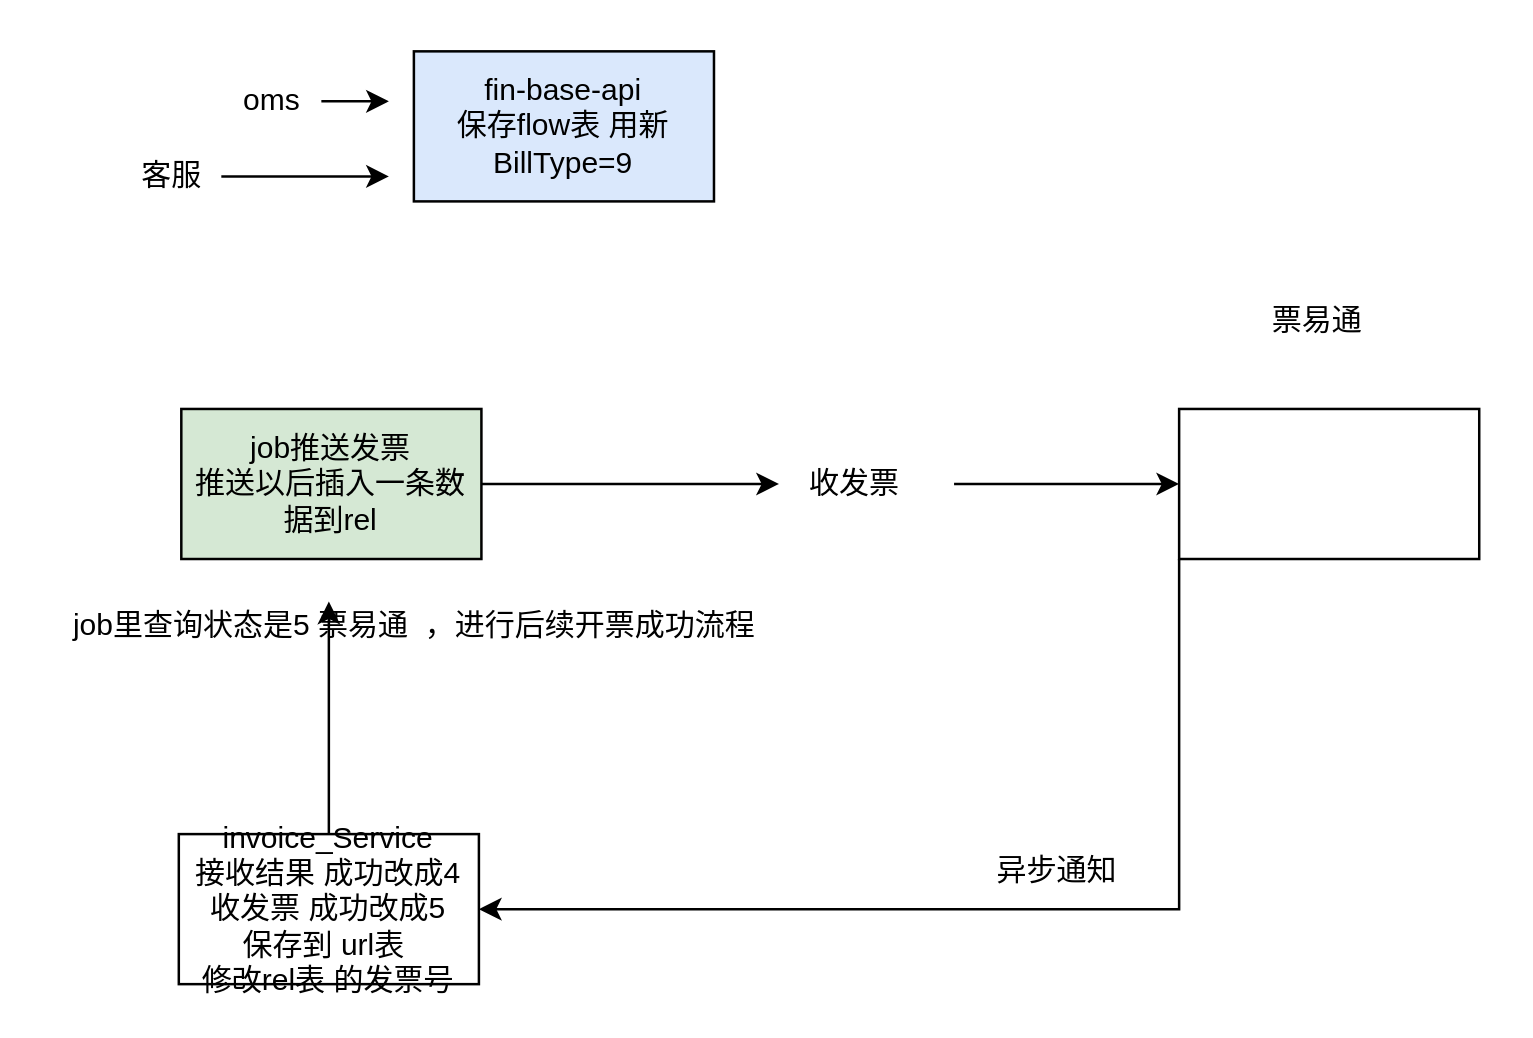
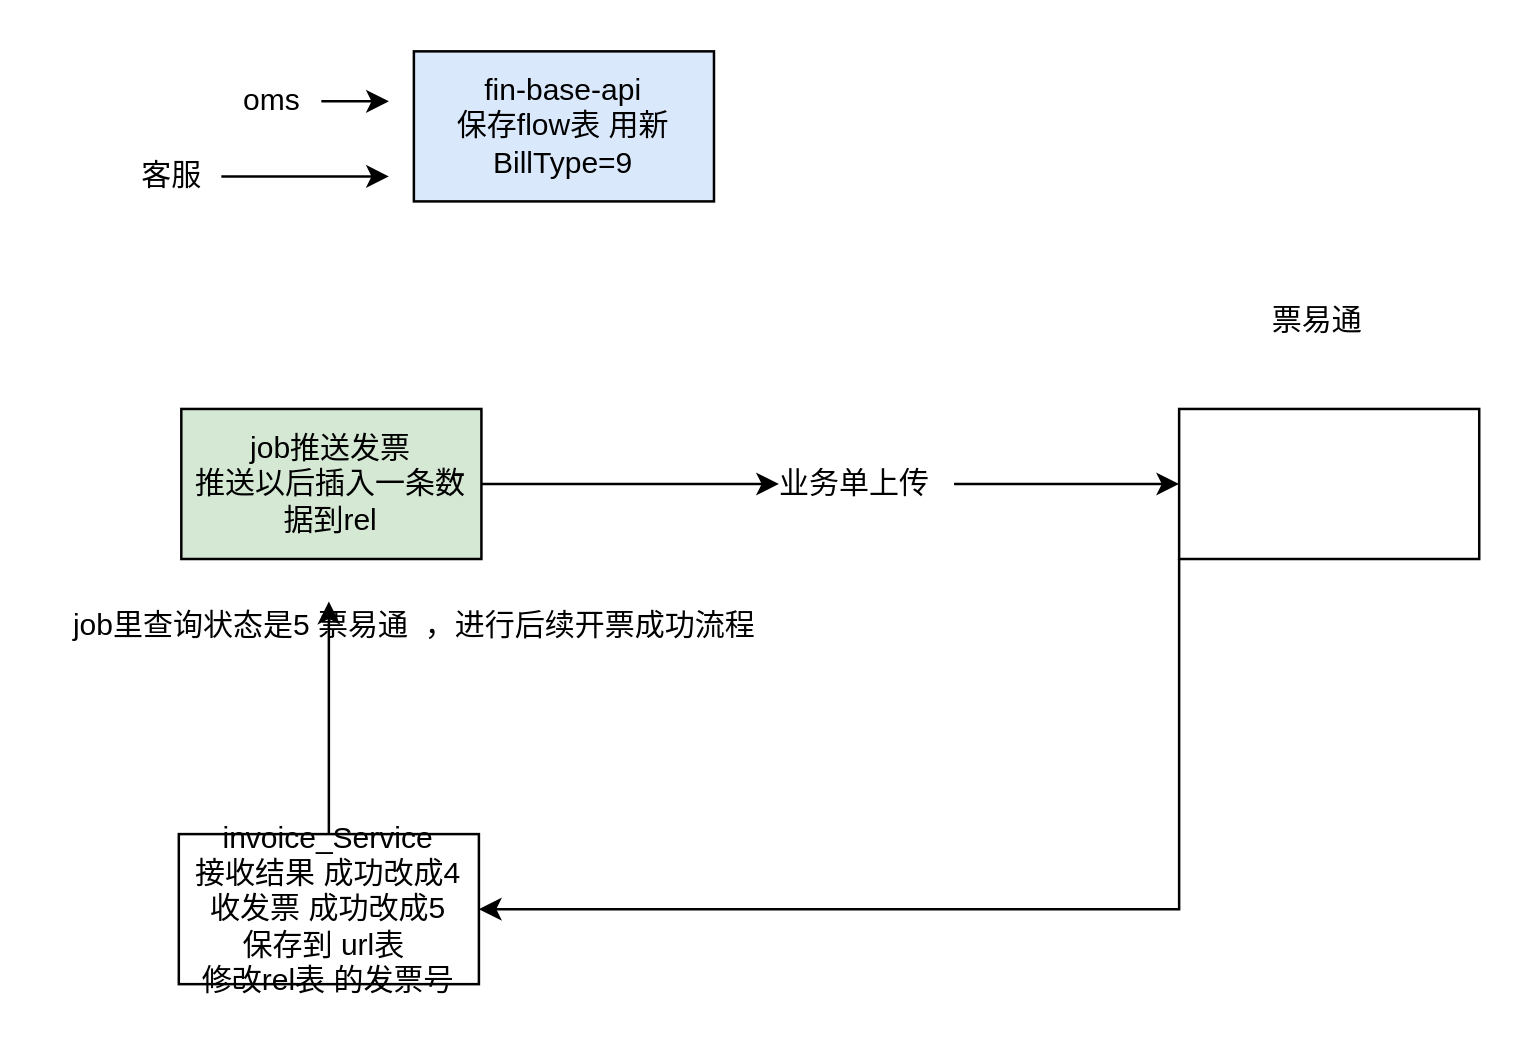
node "收发票": label "收发票" -> "业务单上传"
node "异步通知": removed
